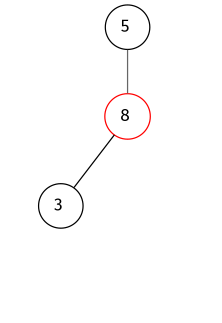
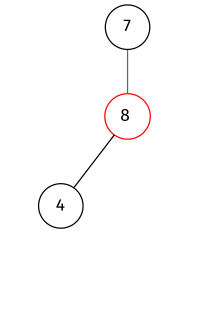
node "5": label "5" -> "7"
node "3": label "3" -> "4"
